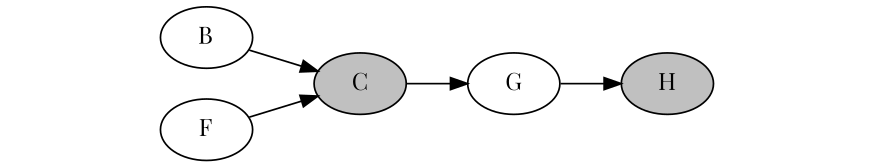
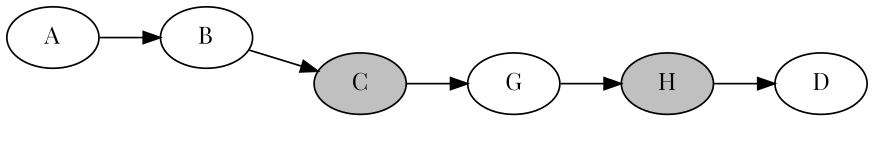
node "A": added
node "D": added
node "F": removed
